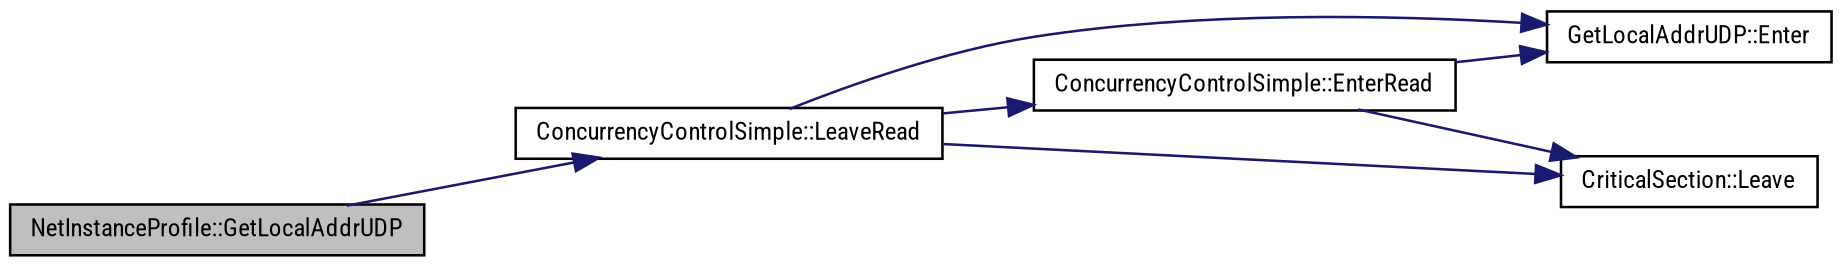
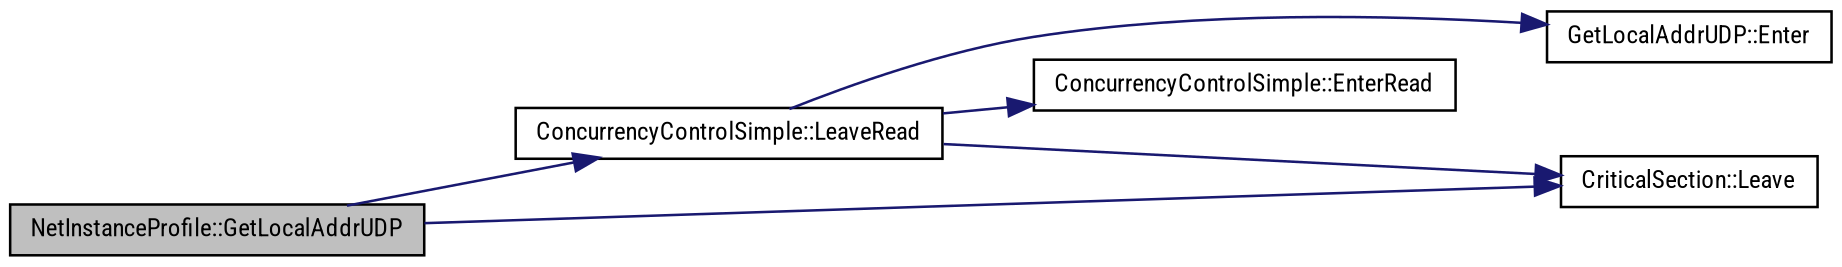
edge "ConcurrencyControlSimple::EnterRead" -> "GetLocalAddrUDP::Enter": removed
edge "ConcurrencyControlSimple::EnterRead" -> "CriticalSection::Leave": now "NetInstanceProfile::GetLocalAddrUDP" -> "CriticalSection::Leave"
